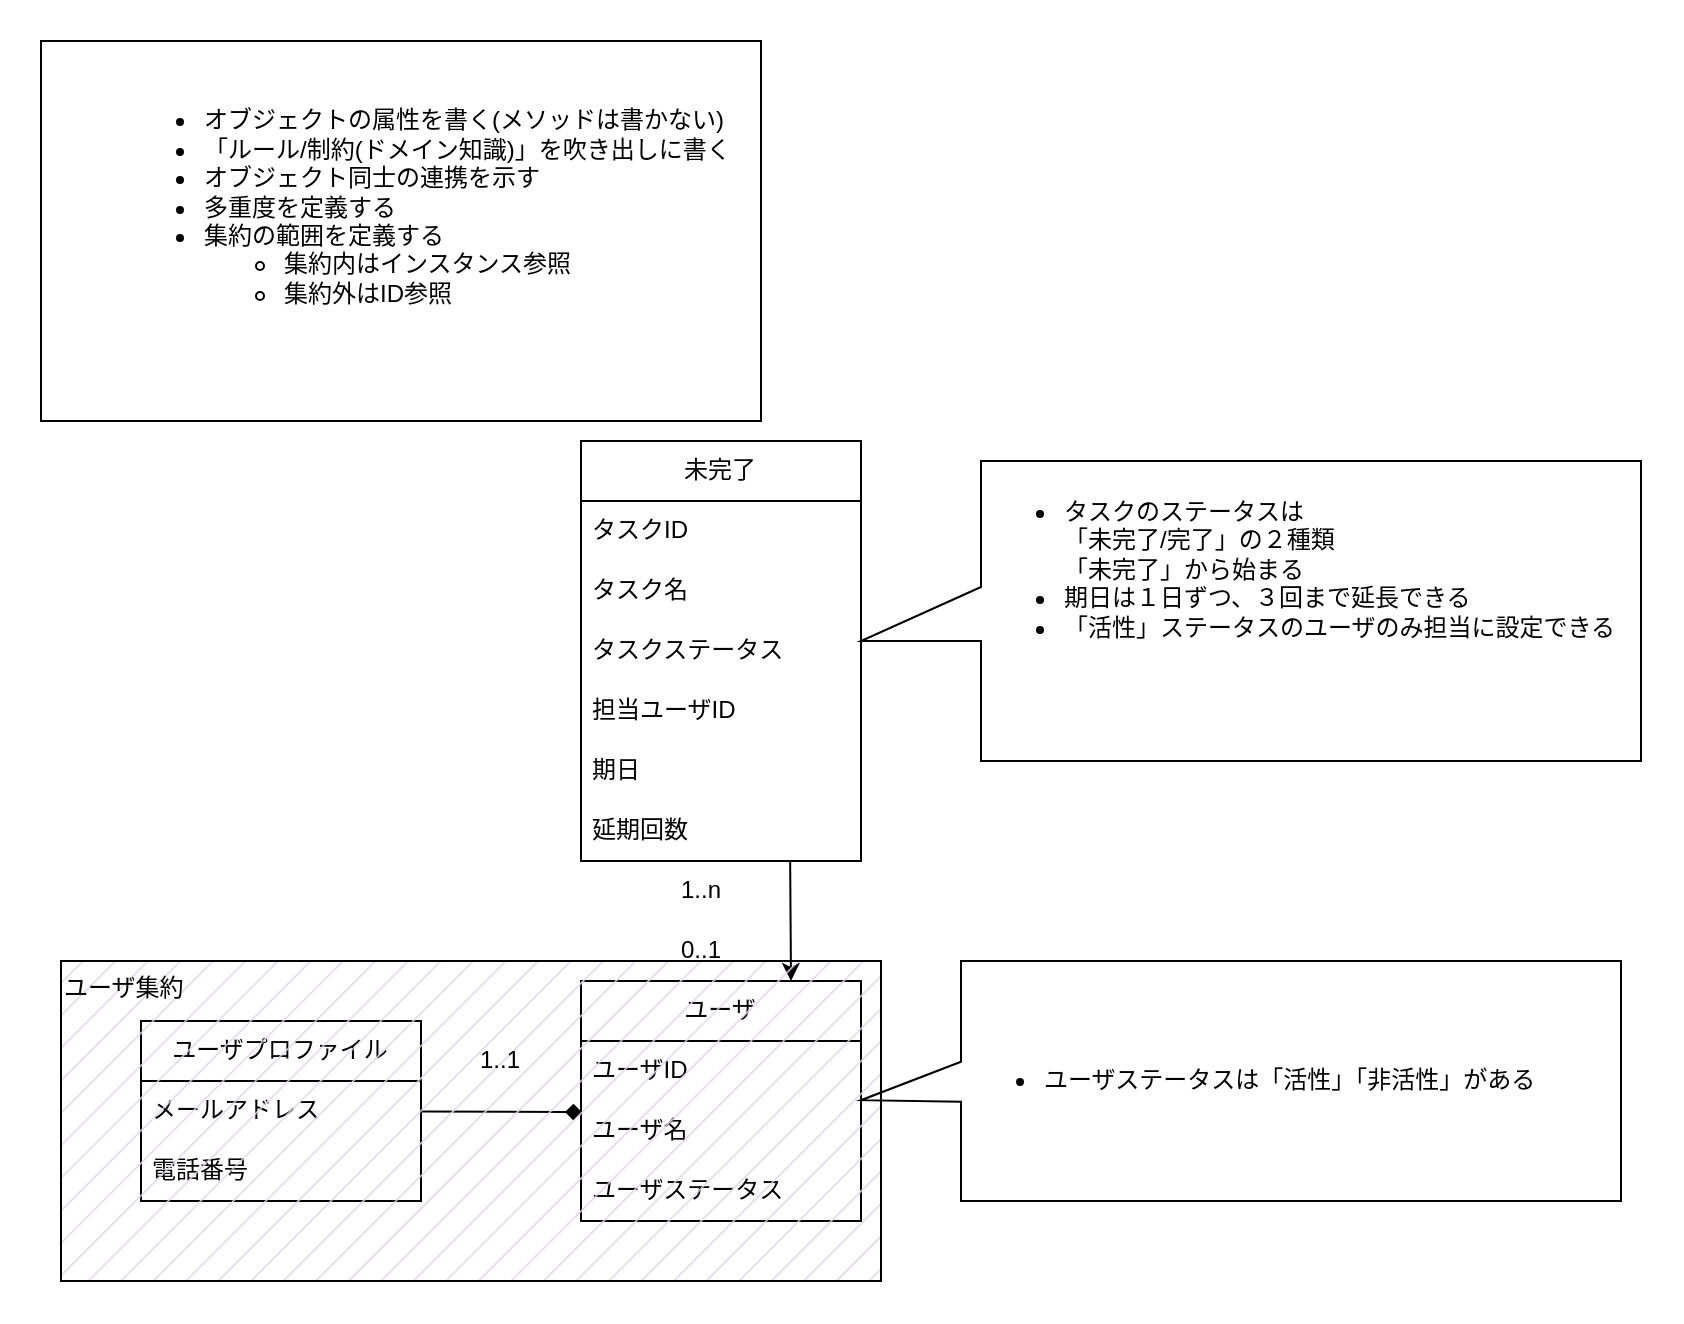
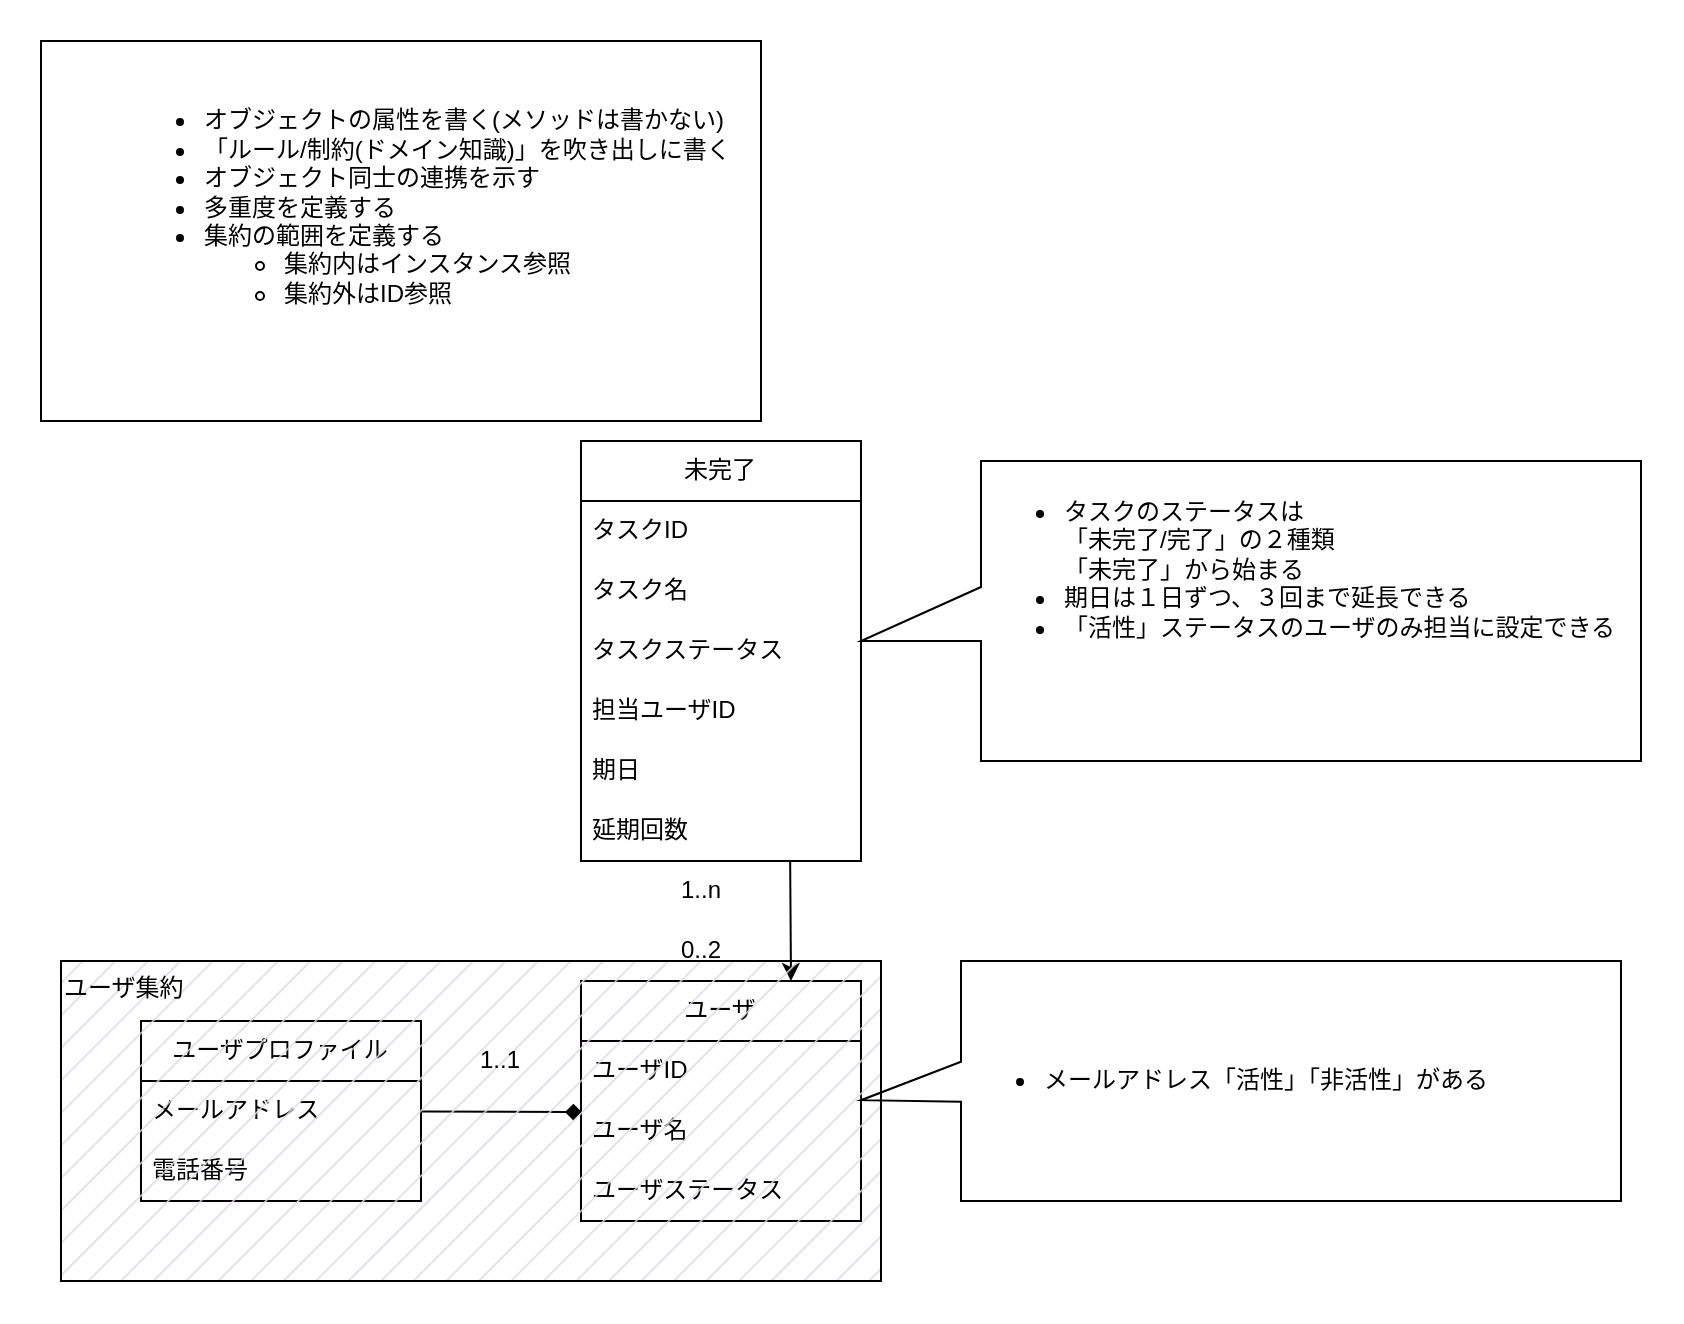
node "0..1": label "0..1" -> "0..2"
node "ユーザステータスは「活性」「非活性」がある": label "ユーザステータスは「活性」「非活性」がある" -> "メールアドレス「活性」「非活性」がある"
